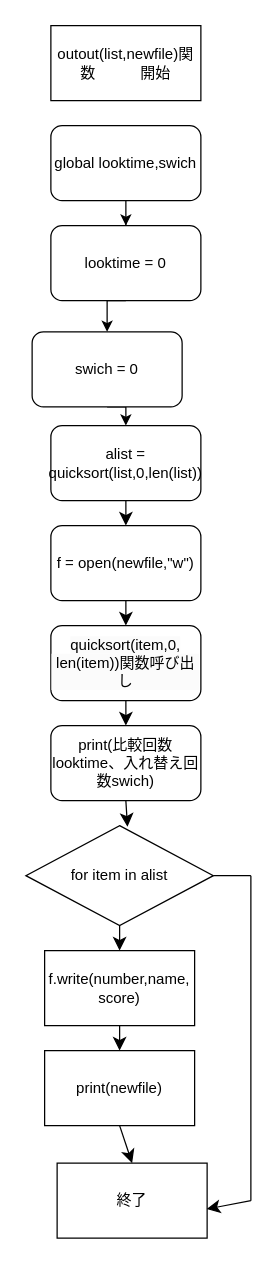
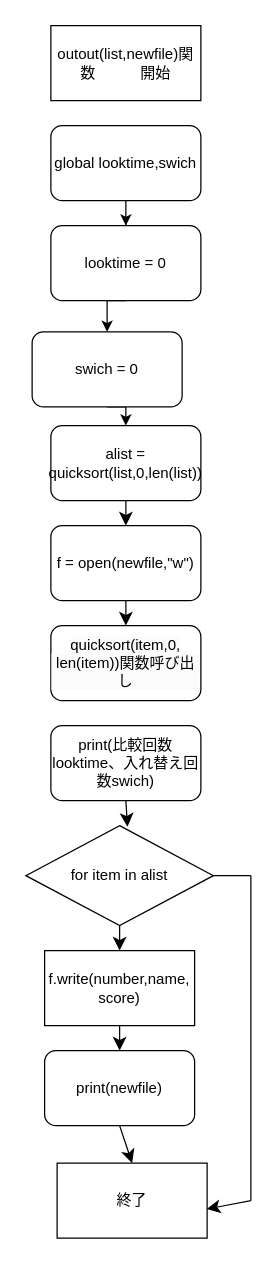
edge "quicksort(item,0, len(item))関数呼び出し" -> "print(比較回数looktime、入れ替え回数swich)": removed
node "print(newfile)": shape rectangle -> rounded rectangle
